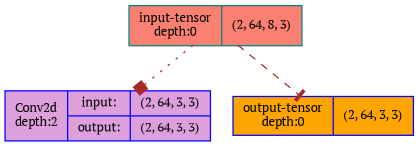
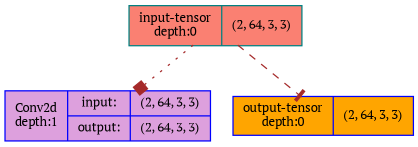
node "input-tensor": text "(2, 64, 8, 3)" -> "(2, 64, 3, 3)"
node "Conv2d": text "depth:2" -> "depth:1"
